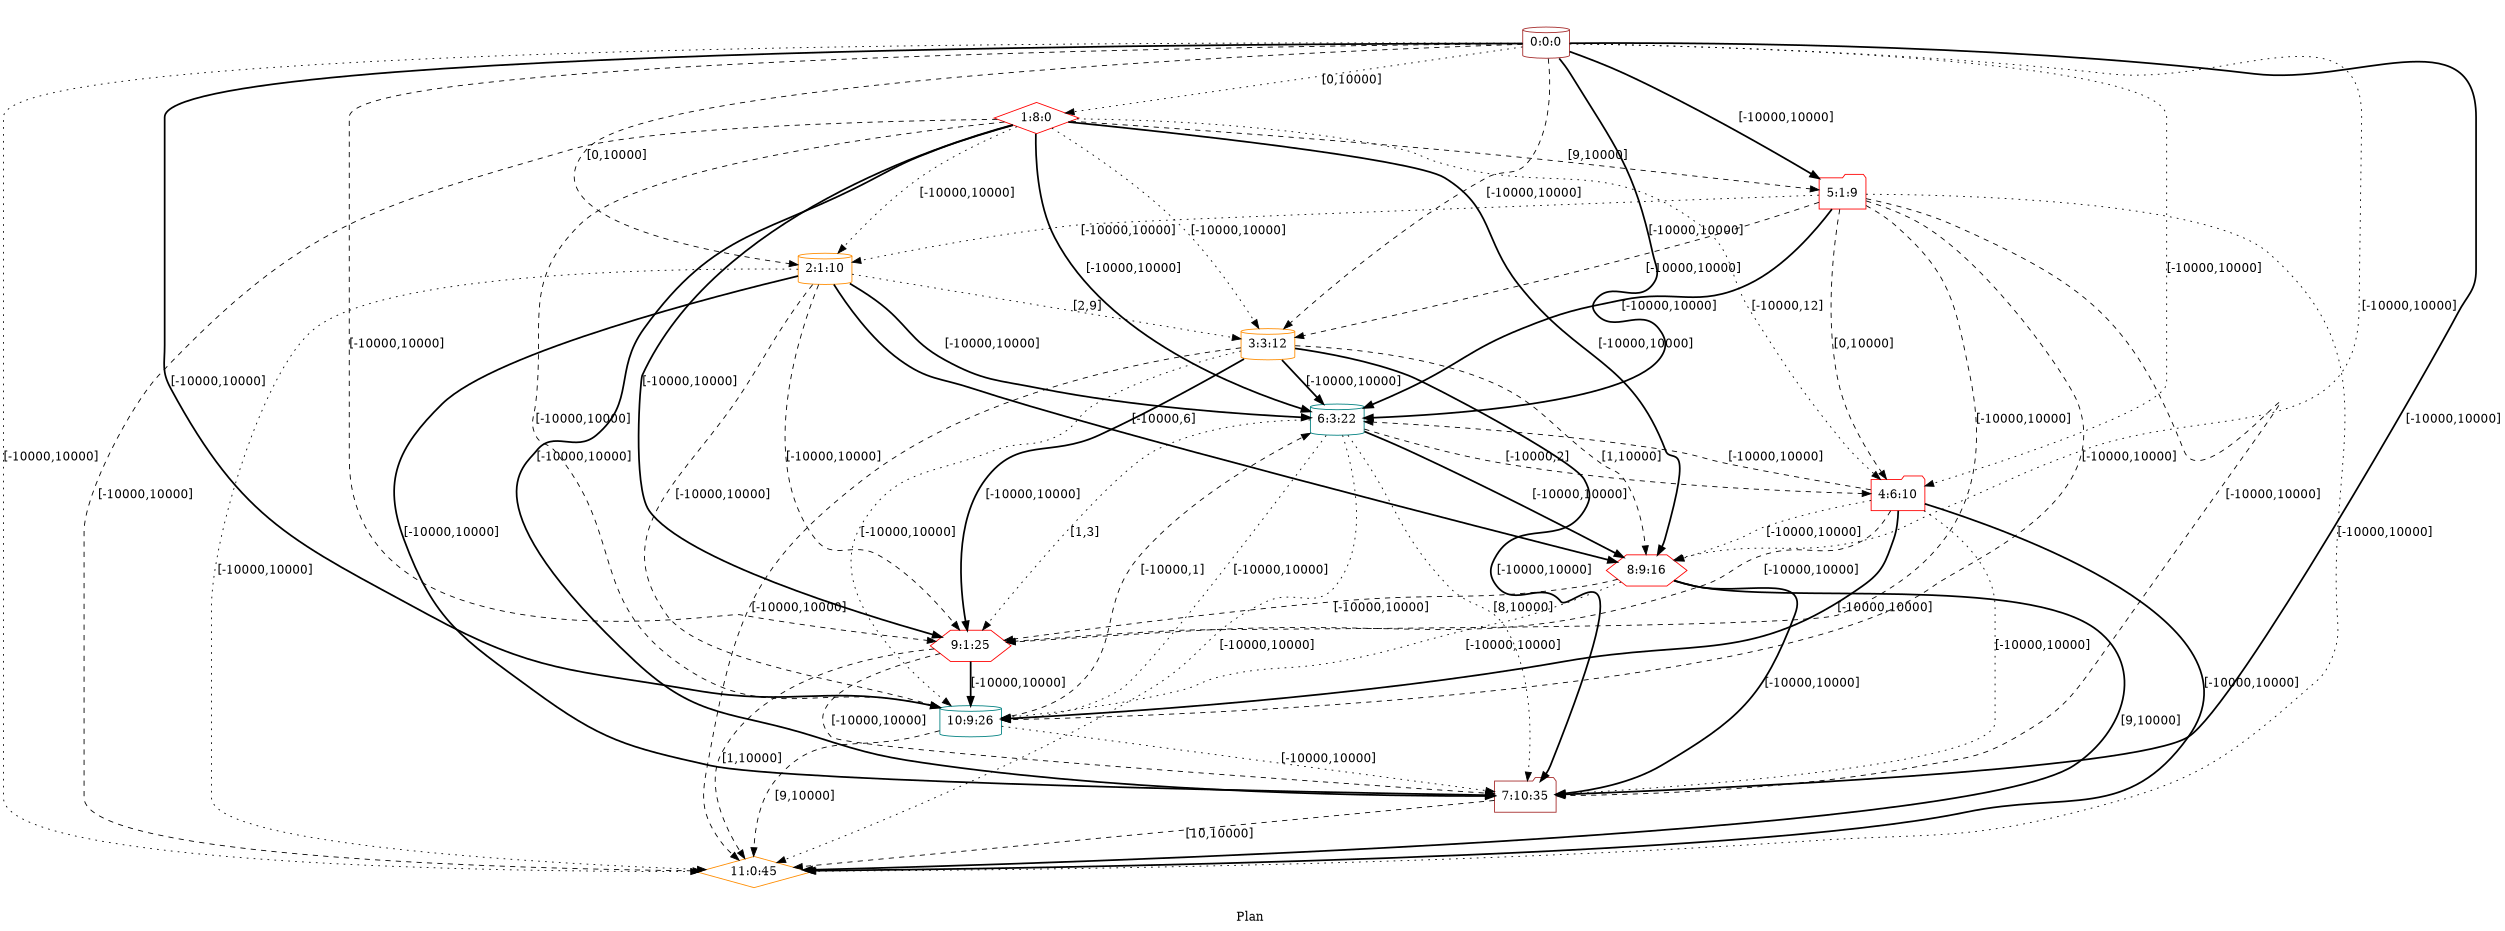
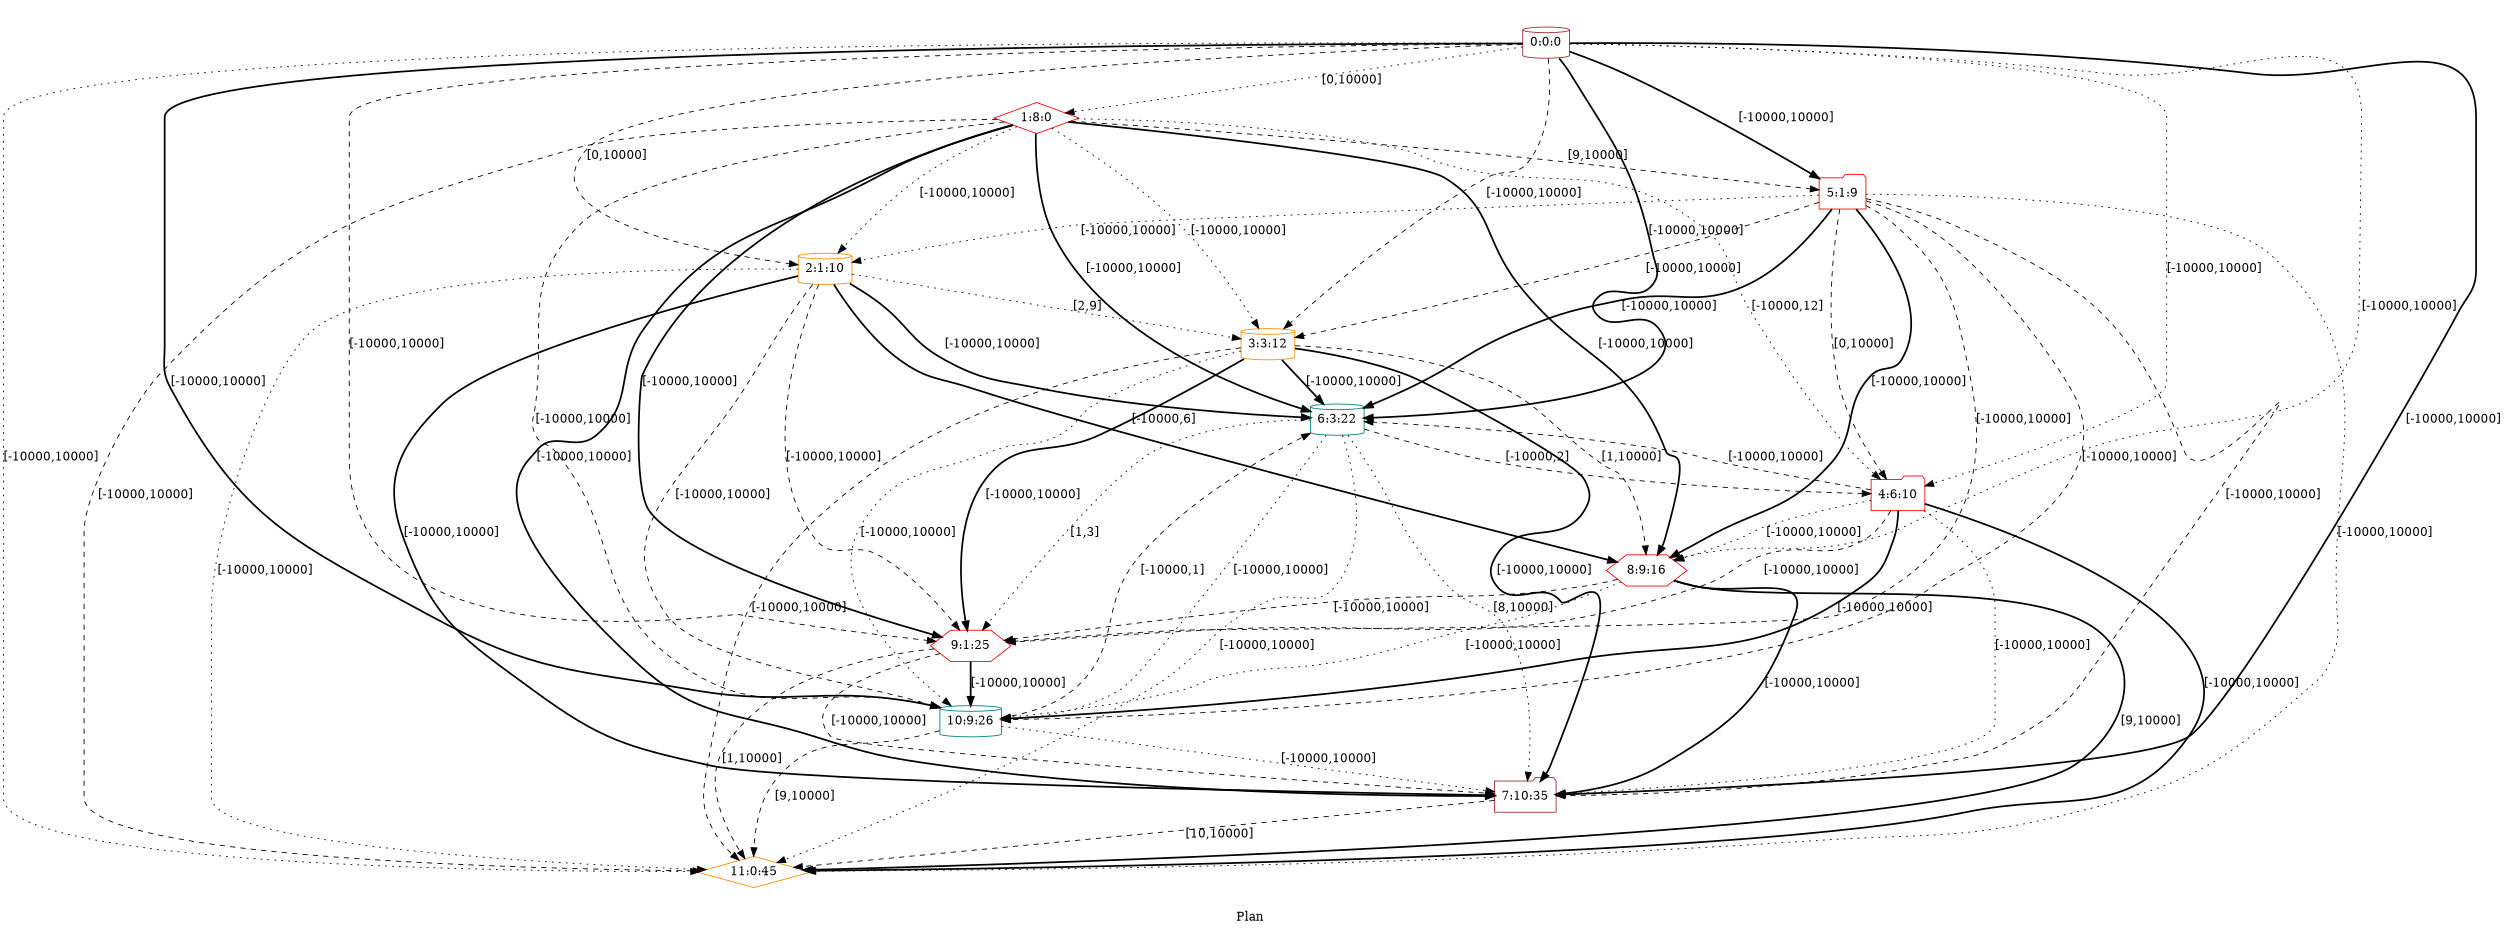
edge "6:3:22" -> "8:9:16": now "5:1:9" -> "8:9:16"
